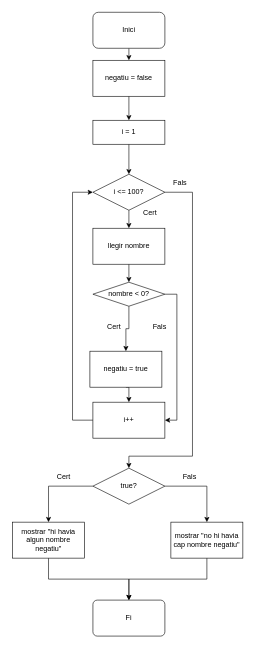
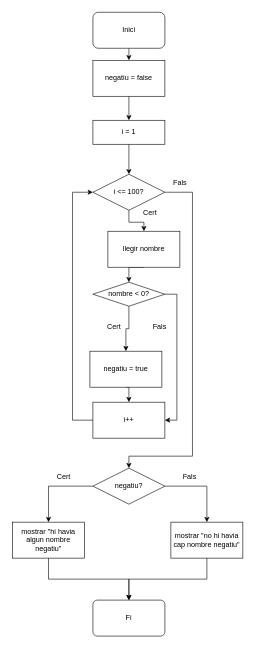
node "llegir nombre": moved (129, 246) -> (144, 249)
node "true?": label "true?" -> "negatiu?"
